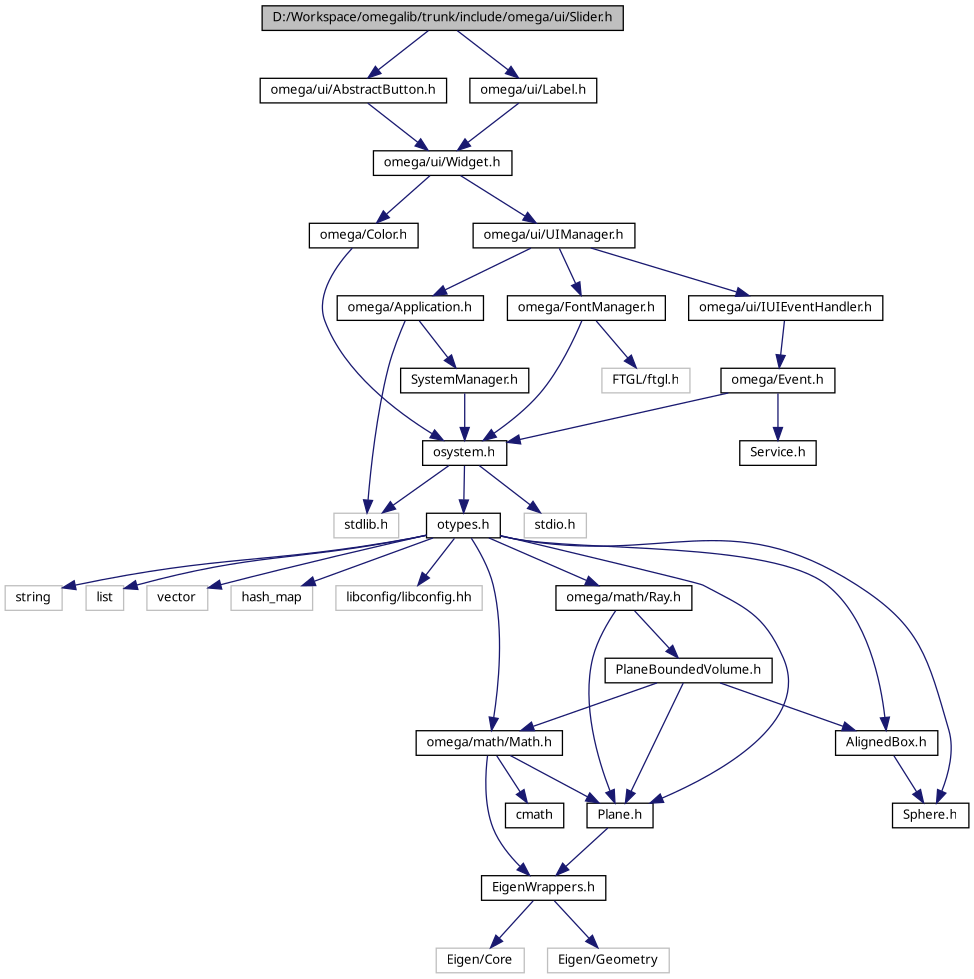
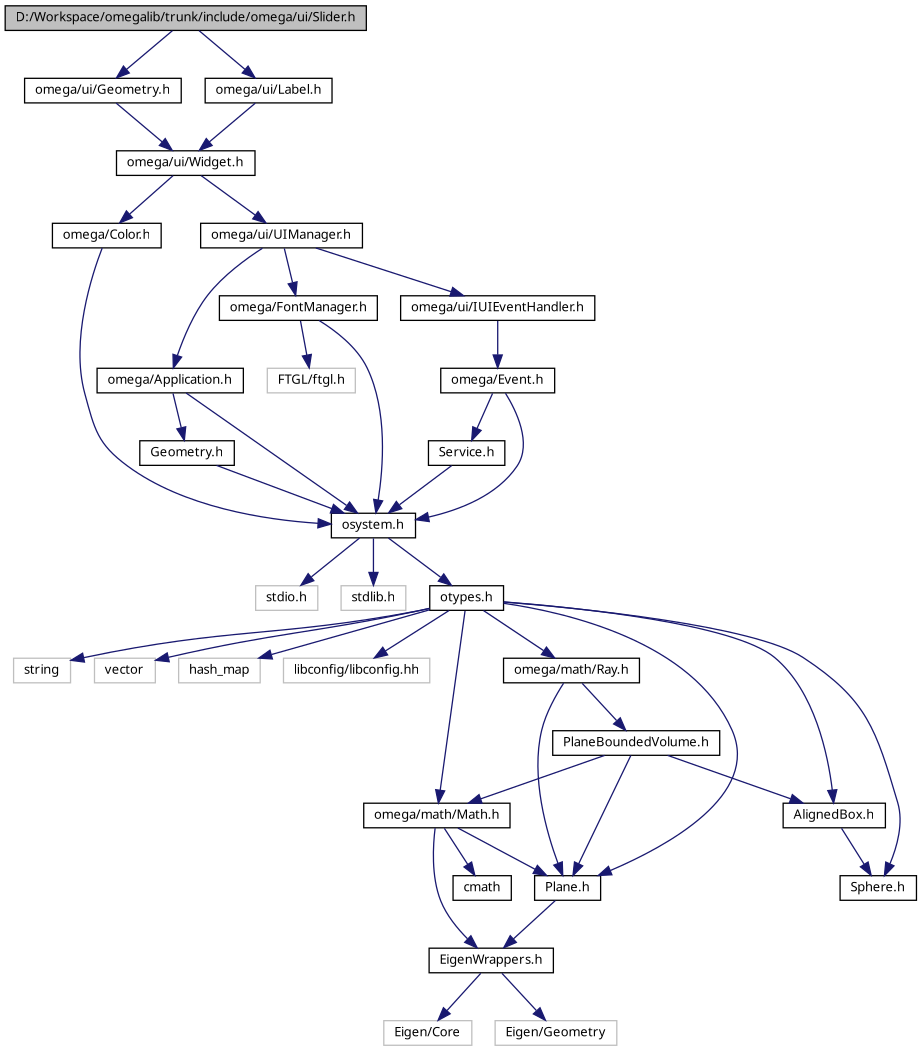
node "omega/ui/AbstractButton.h": label "omega/ui/AbstractButton.h" -> "omega/ui/Geometry.h"
node "SystemManager.h": label "SystemManager.h" -> "Geometry.h"
edge "omega/Application.h" -> "stdlib.h": now "omega/Application.h" -> "osystem.h"
edge "Service.h" -> "osystem.h": added
node "list": removed
